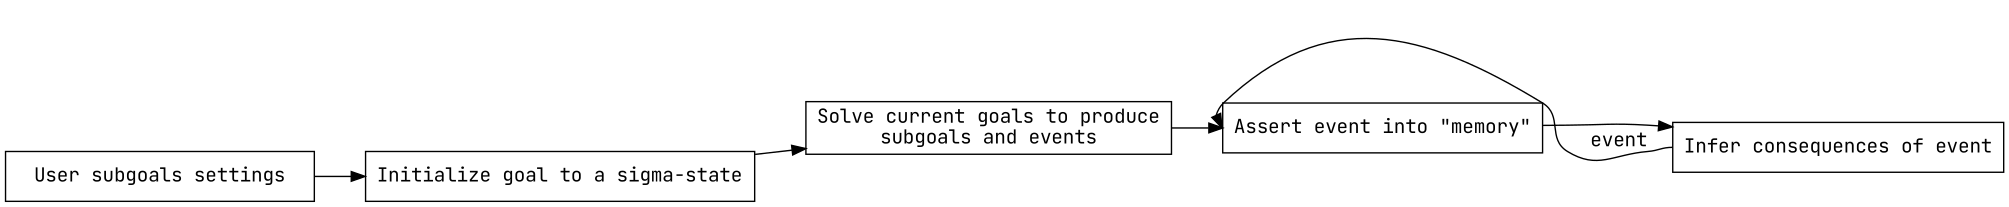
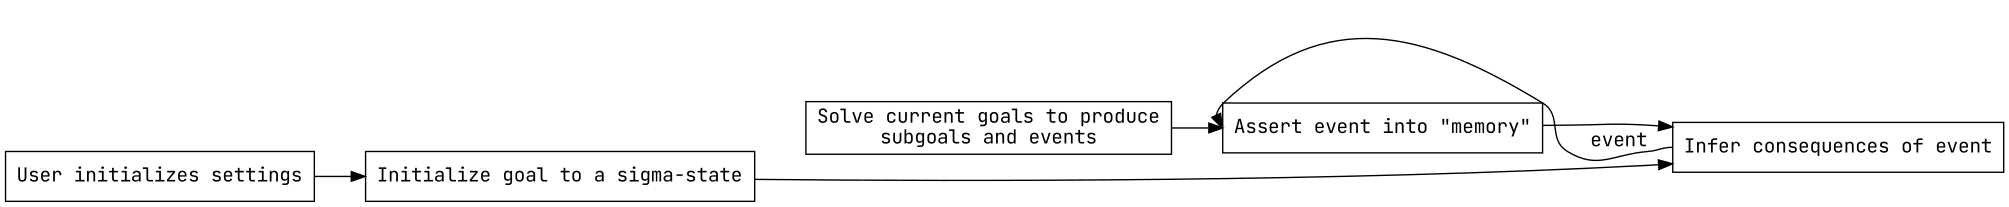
edge "Initialize goal to a sigma-state" -> "Solve current goals to produce subgoals and events": now "Initialize goal to a sigma-state" -> "Infer consequences of event"
node "User subgoals settings": label "User subgoals settings" -> "User initializes settings"
